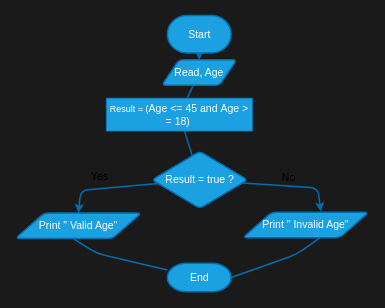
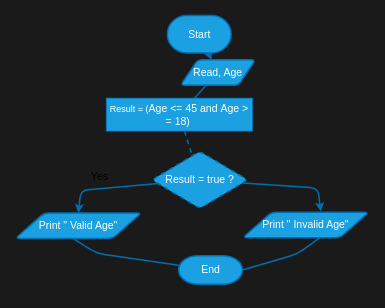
node "Read, Age": moved (199, 72) -> (218, 72)
edge "Result = (Age <= 45 and Age > = 18)" -- "Result = true ?": style solid -> dashed
node "No": removed
node "Result = true ?": style solid -> dashed
node "End": moved (199, 277) -> (210, 270)
